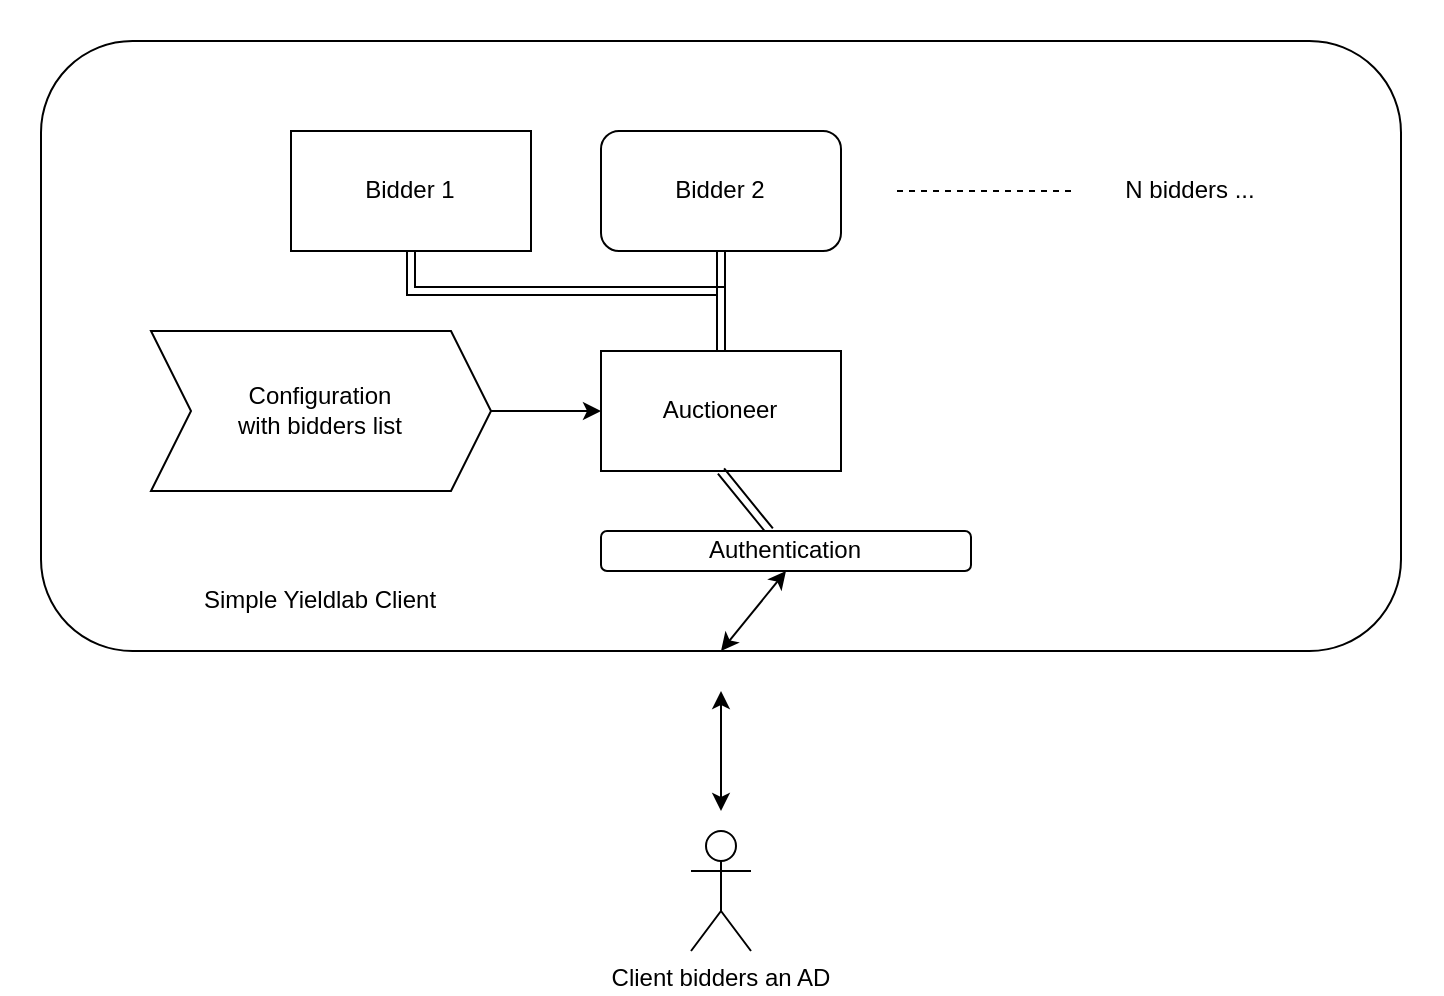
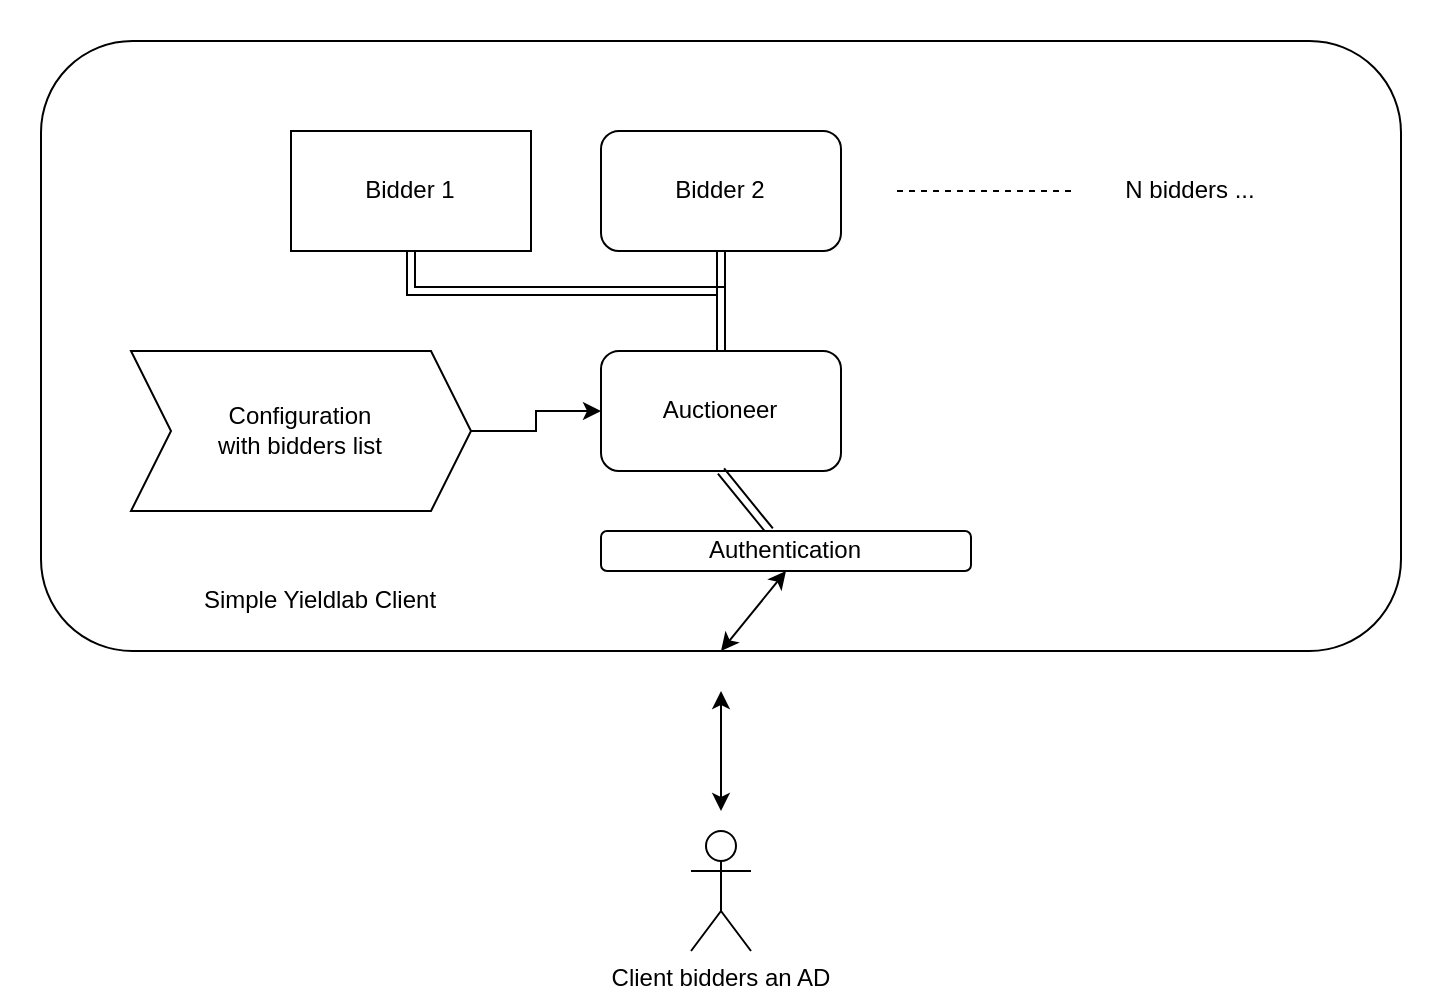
node "Configuration with bidders list": moved (321, 411) -> (301, 431)
node "Auctioneer": shape rectangle -> rounded rectangle
